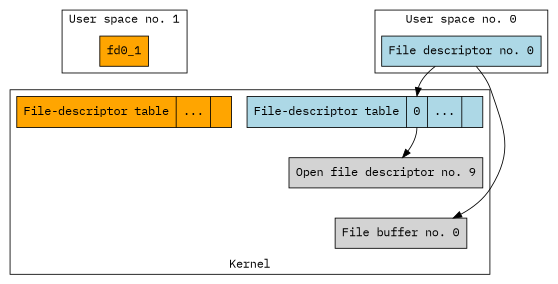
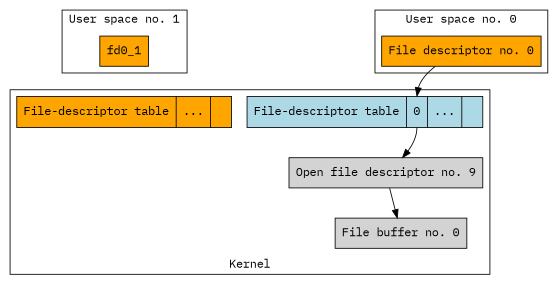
node "File descriptor no. 0": fillcolor lightblue -> orange
edge "File descriptor no. 0" -> "File buffer no. 0": now "Open file descriptor no. 9" -> "File buffer no. 0"
